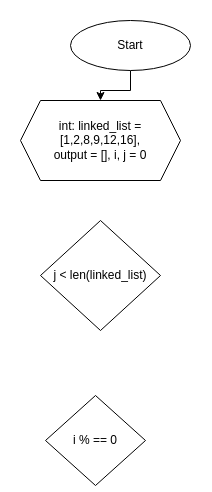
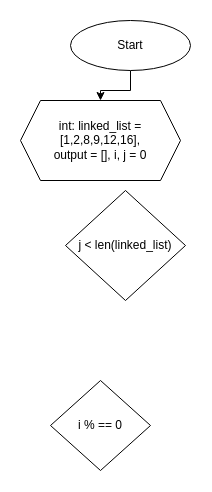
node "j < len(linked_list)": moved (101, 276) -> (126, 246)
node "i % == 0": moved (96, 441) -> (101, 426)
